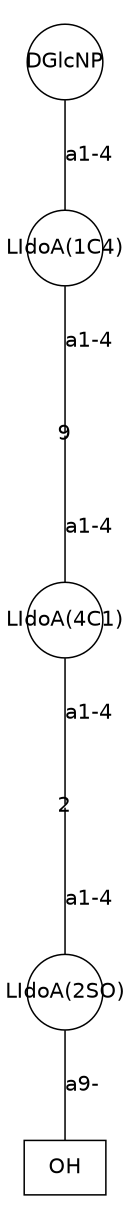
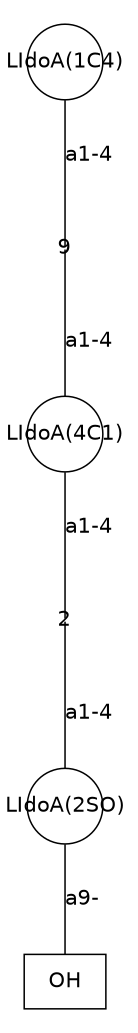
node "DGlcNP": removed
